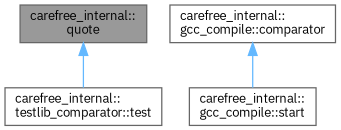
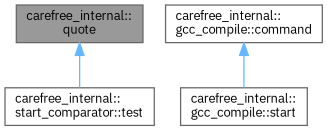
node "carefree_internal:: gcc_compile::comparator": label "carefree_internal:: gcc_compile::comparator" -> "carefree_internal:: gcc_compile::command"
node "carefree_internal:: testlib_comparator::test": label "carefree_internal:: testlib_comparator::test" -> "carefree_internal:: start_comparator::test"
